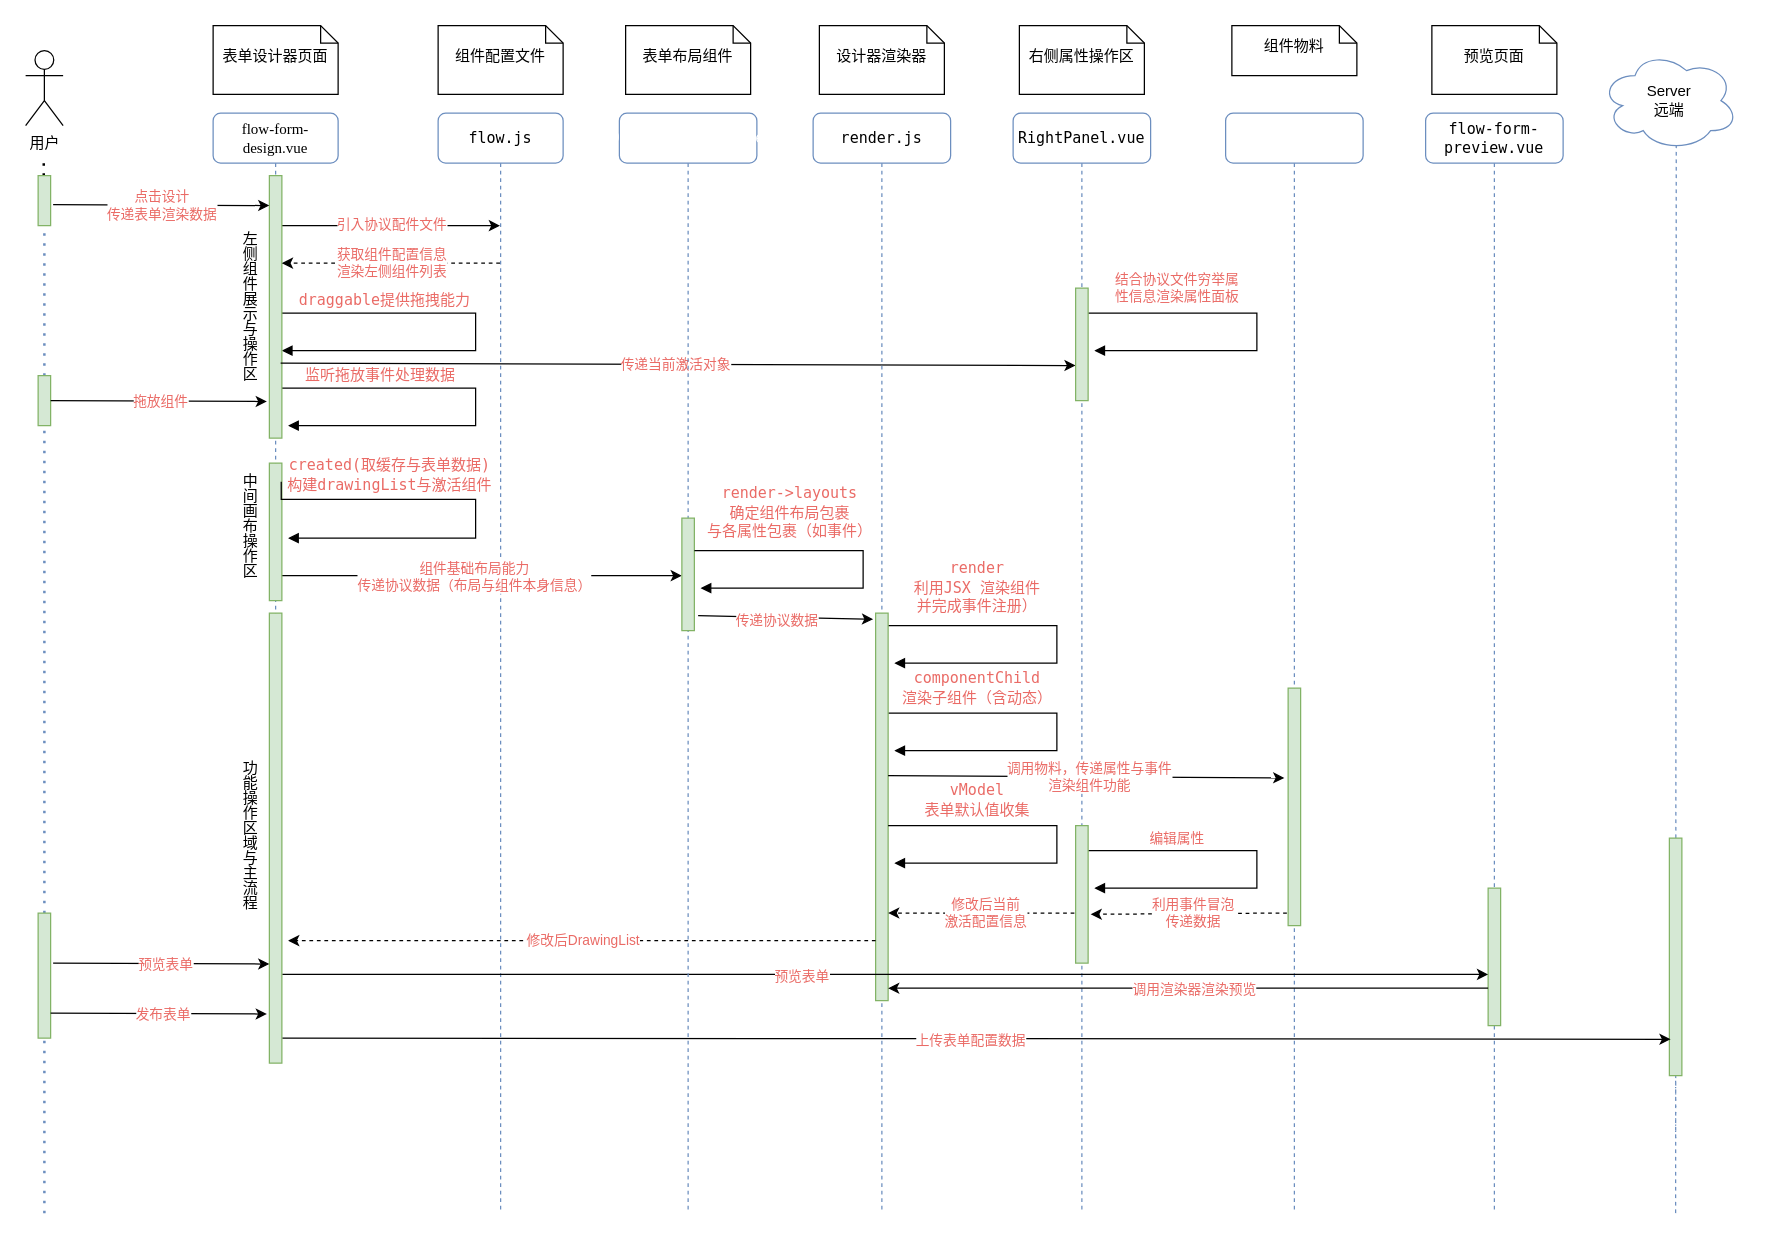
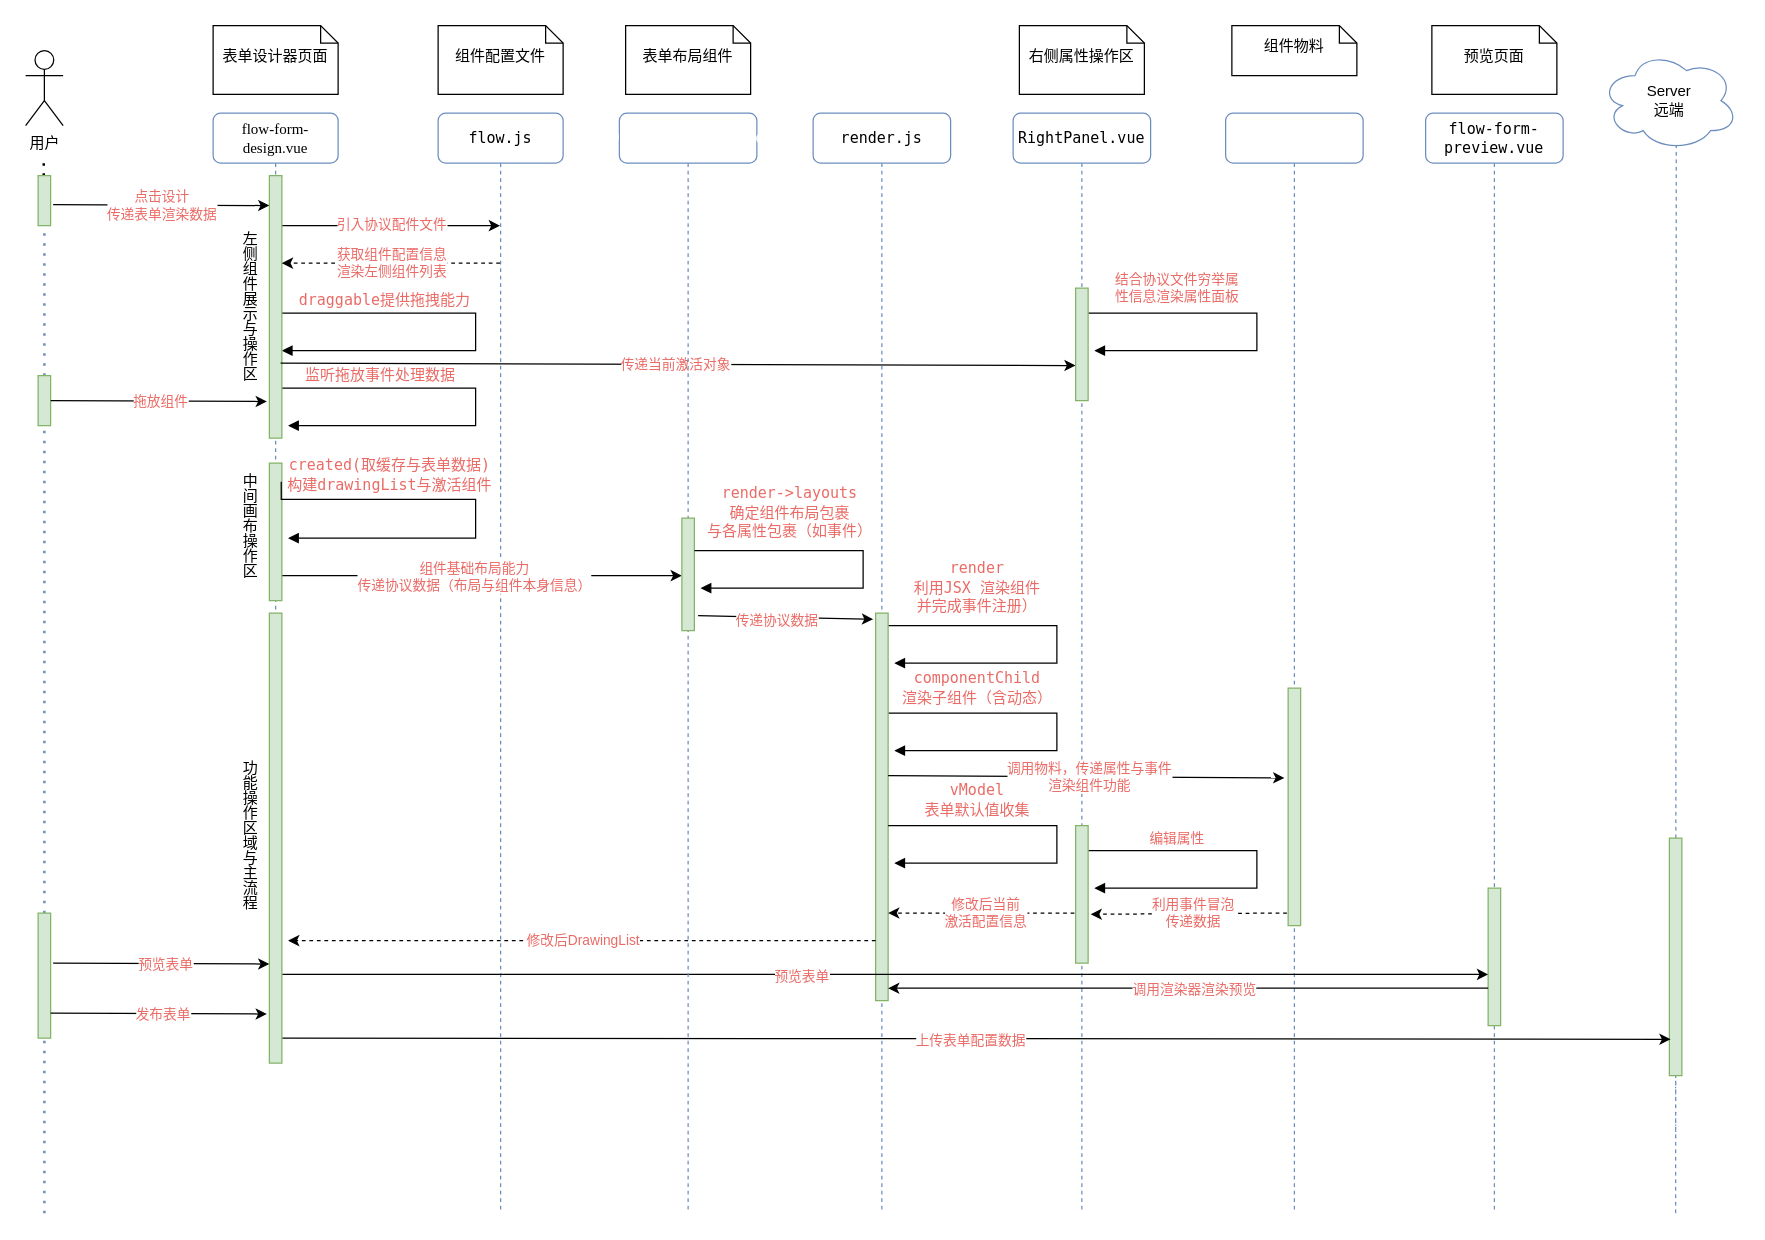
node "设计器渲染器": removed
